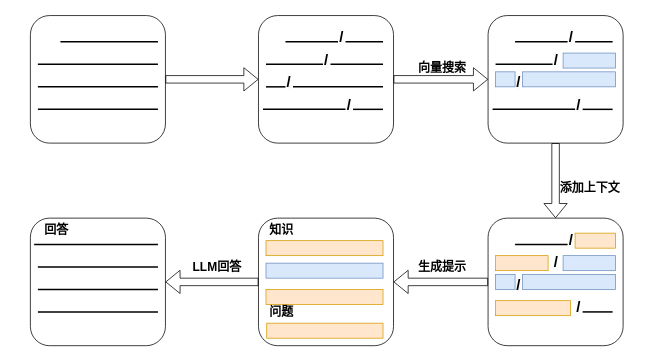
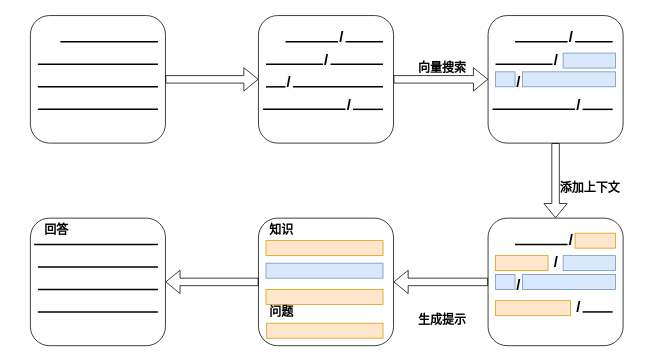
node "LLM回答": removed
node "生成提示": moved (442, 267) -> (442, 319)
